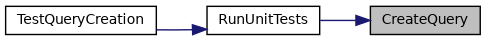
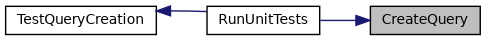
edge "TestQueryCreation" -> "RunUnitTests": reversed
